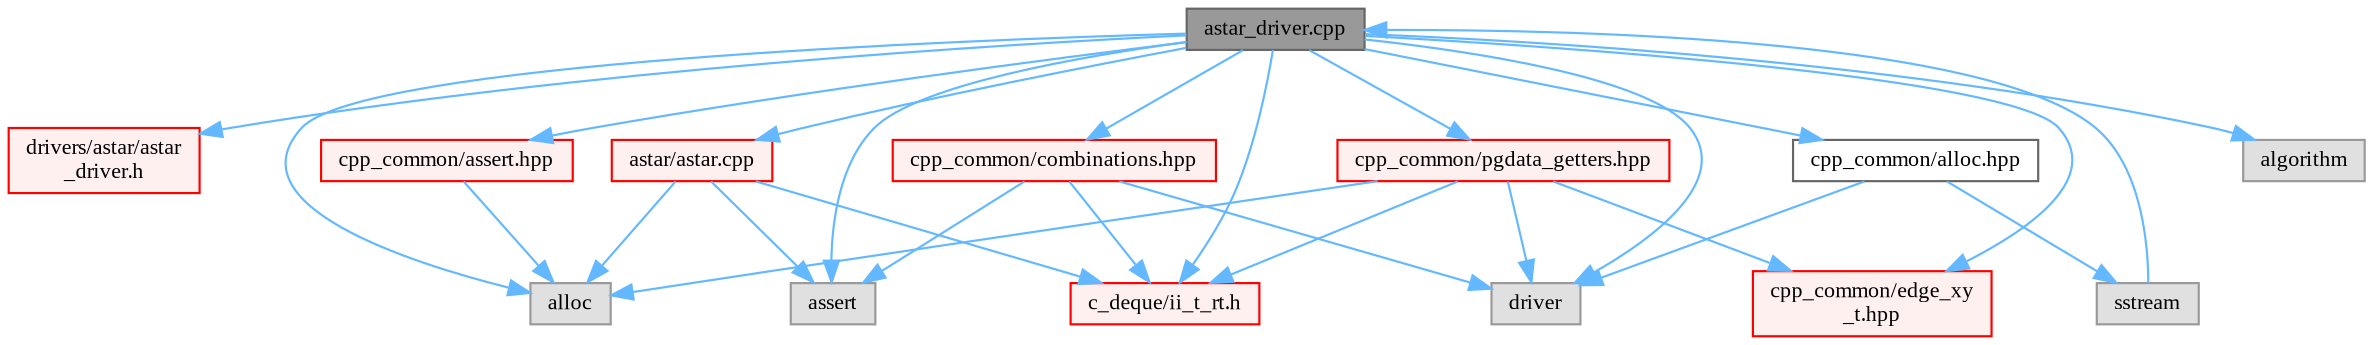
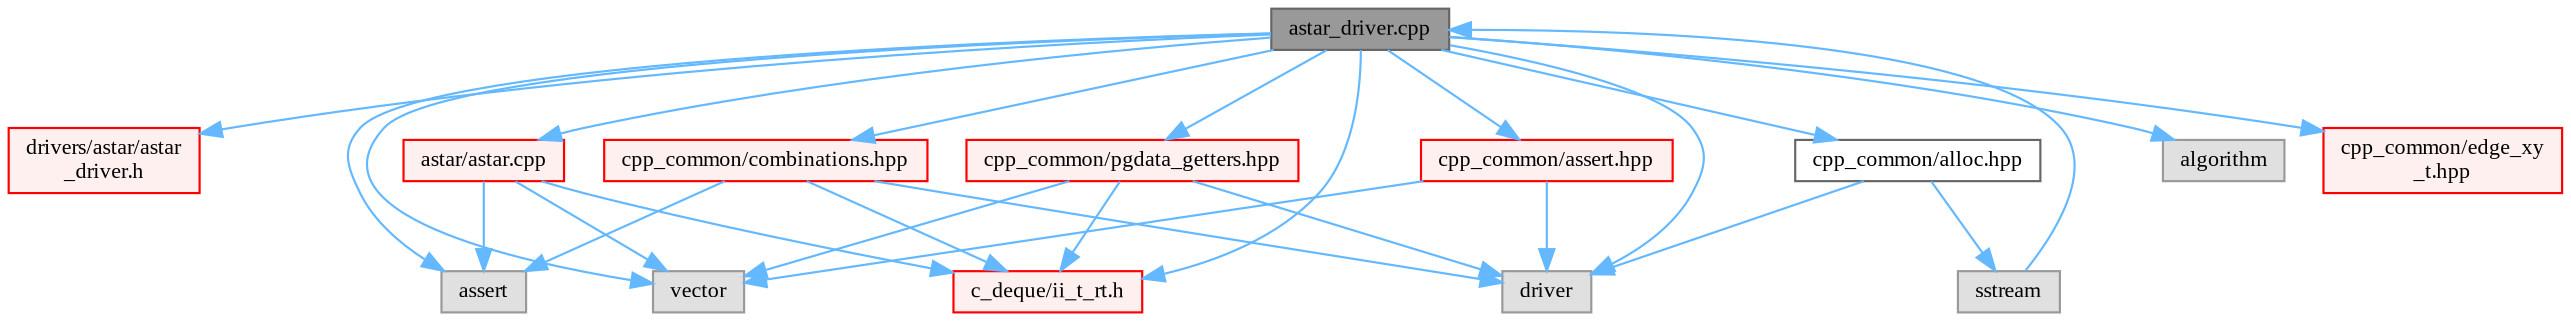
edge "cpp_common/assert.hpp" -> "driver": added
edge "cpp_common/pgdata_getters.hpp" -> "cpp_common/edge_xy _t.hpp": removed
node "alloc": label "alloc" -> "vector"
